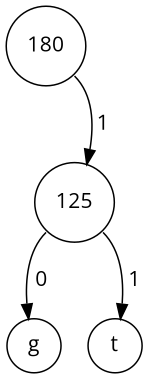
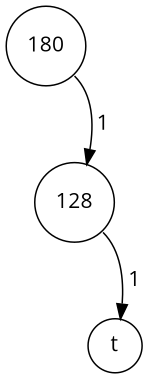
node "125": label "125" -> "128"
node "g": removed
